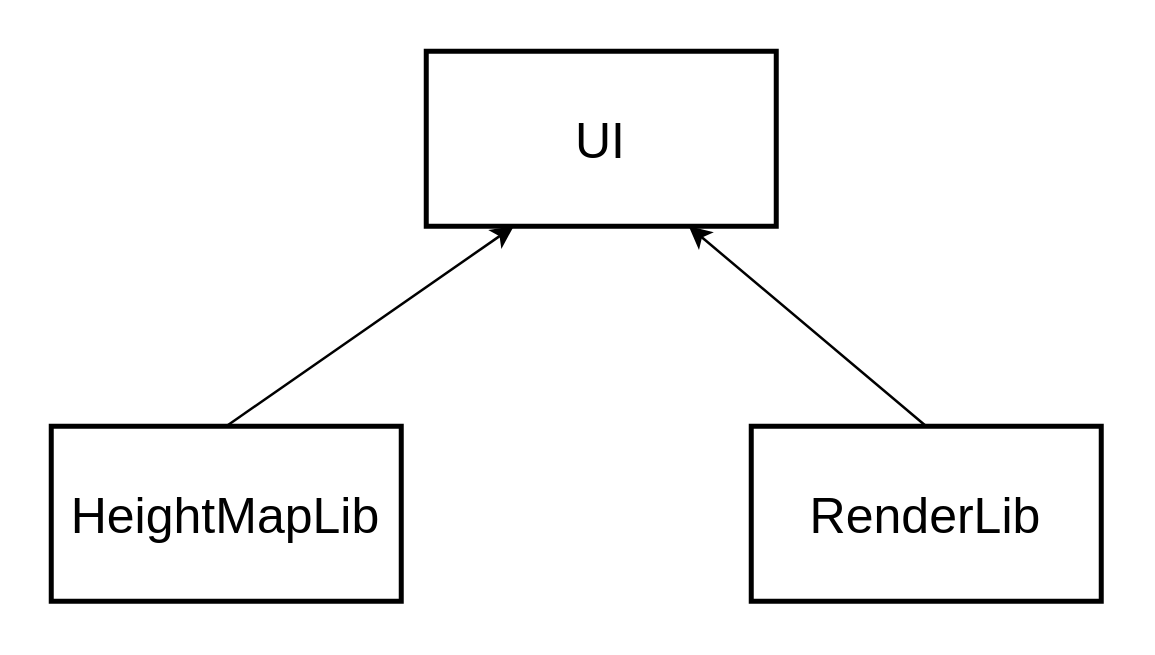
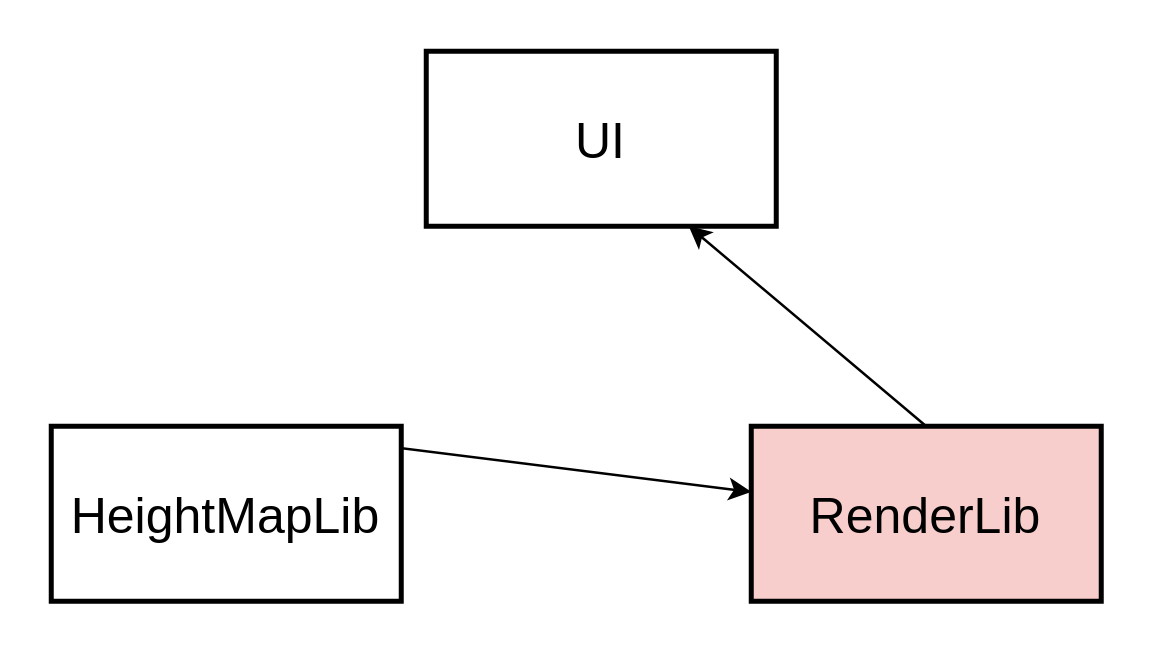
edge "HeightMapLib" -> "UI": now "HeightMapLib" -> "RenderLib"
node "RenderLib": fillcolor #ffffff -> #f8cecc
